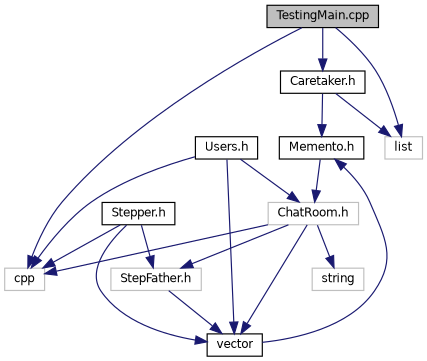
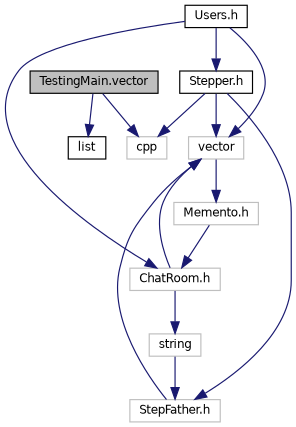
node "TestingMain.cpp": label "TestingMain.cpp" -> "TestingMain.vector"
node "Caretaker.h": removed
node "Memento.h": color black -> grey75
node "list": color grey75 -> black
edge "Users.h" -> "cpp": now "Users.h" -> "Stepper.h"
edge "ChatRoom.h" -> "StepFather.h": now "string" -> "StepFather.h"
edge "ChatRoom.h" -> "cpp": removed
node "vector": color black -> grey75
